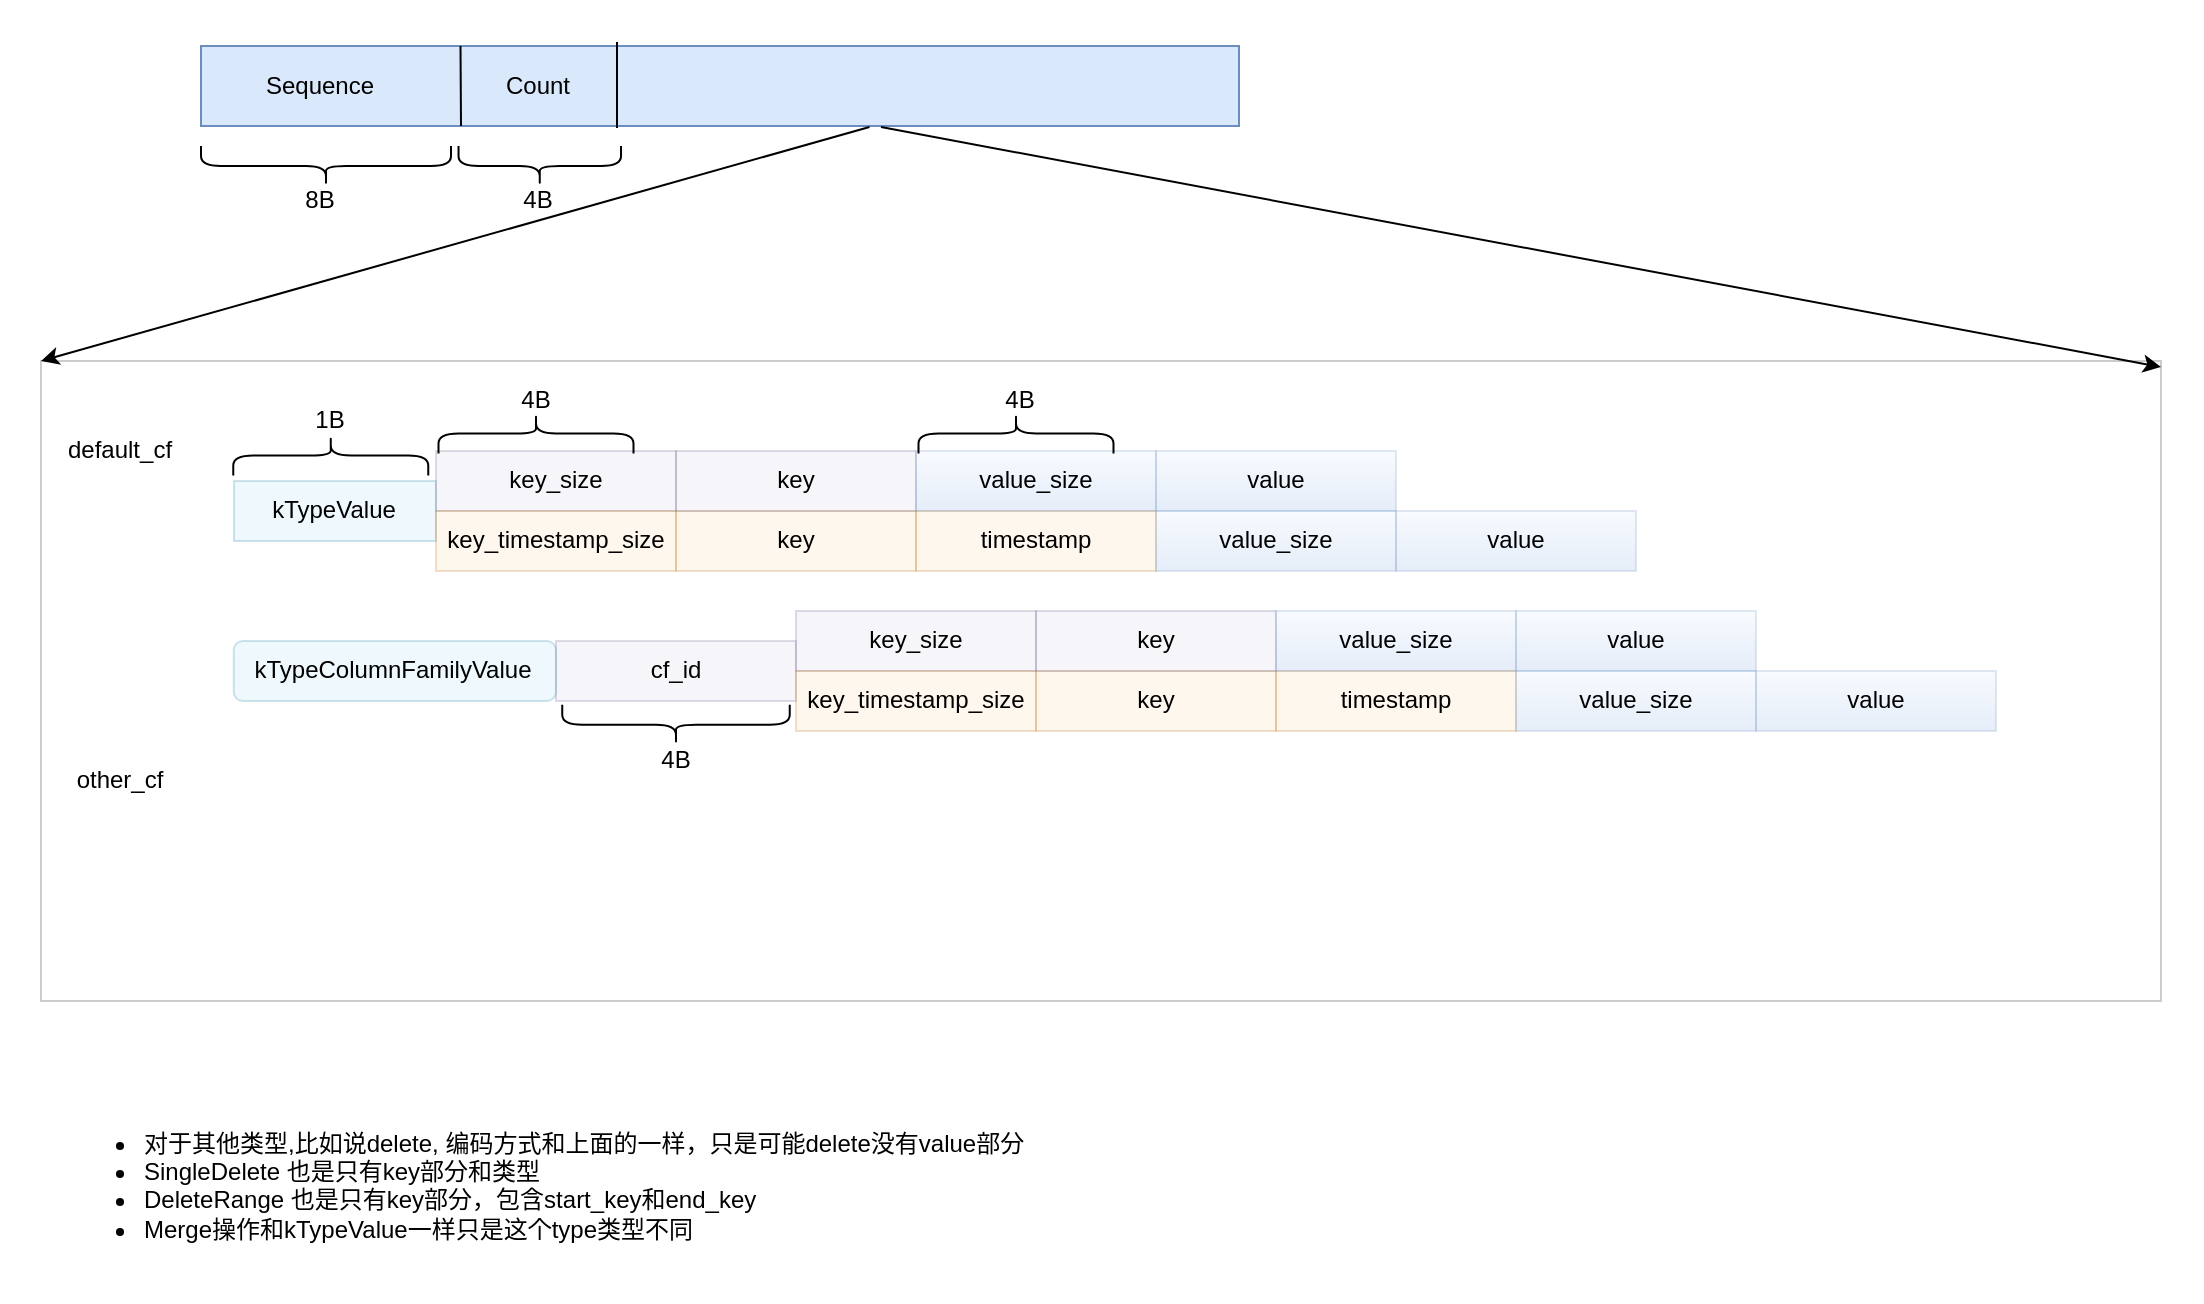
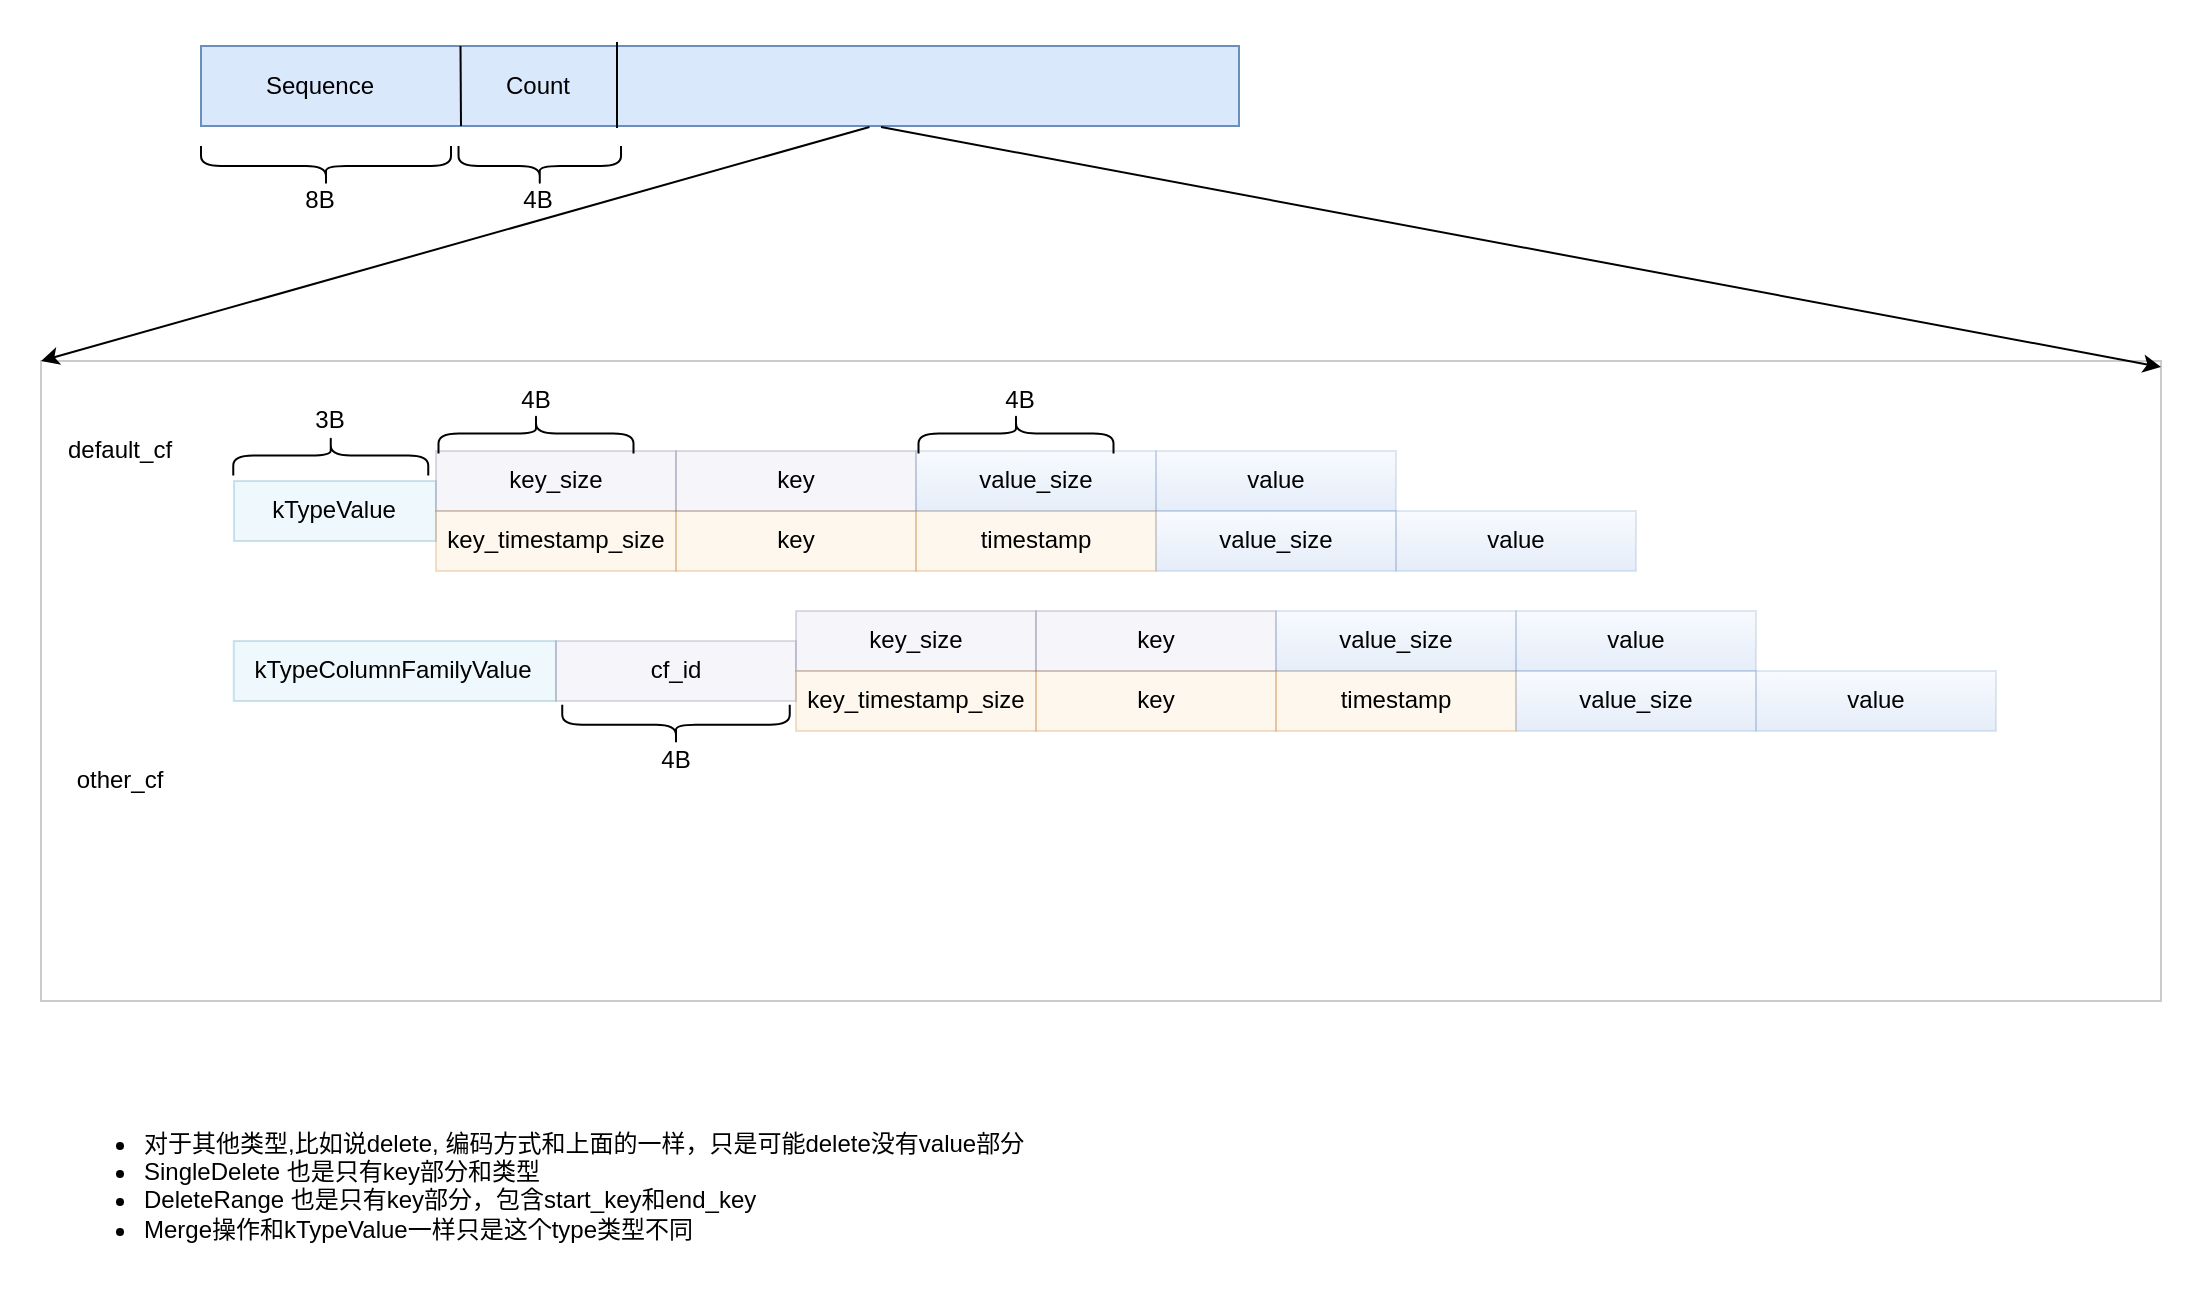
node "1B": label "1B" -> "3B"
node "kTypeColumnFamilyValue": shape rounded rectangle -> rectangle
